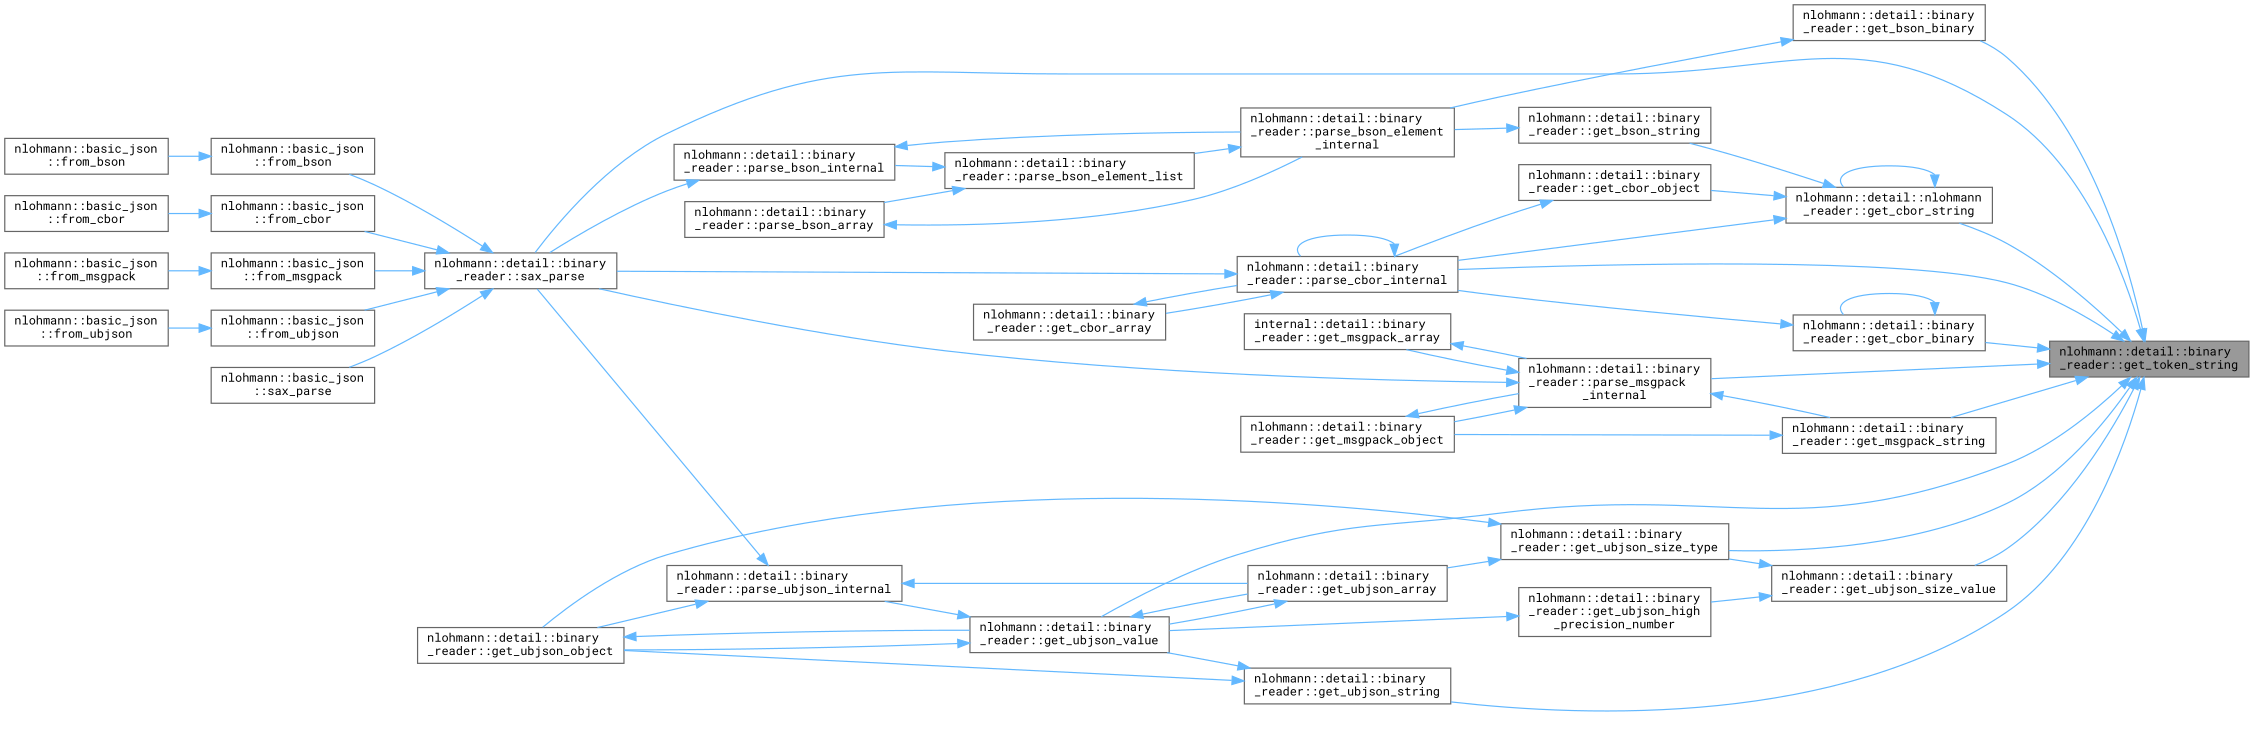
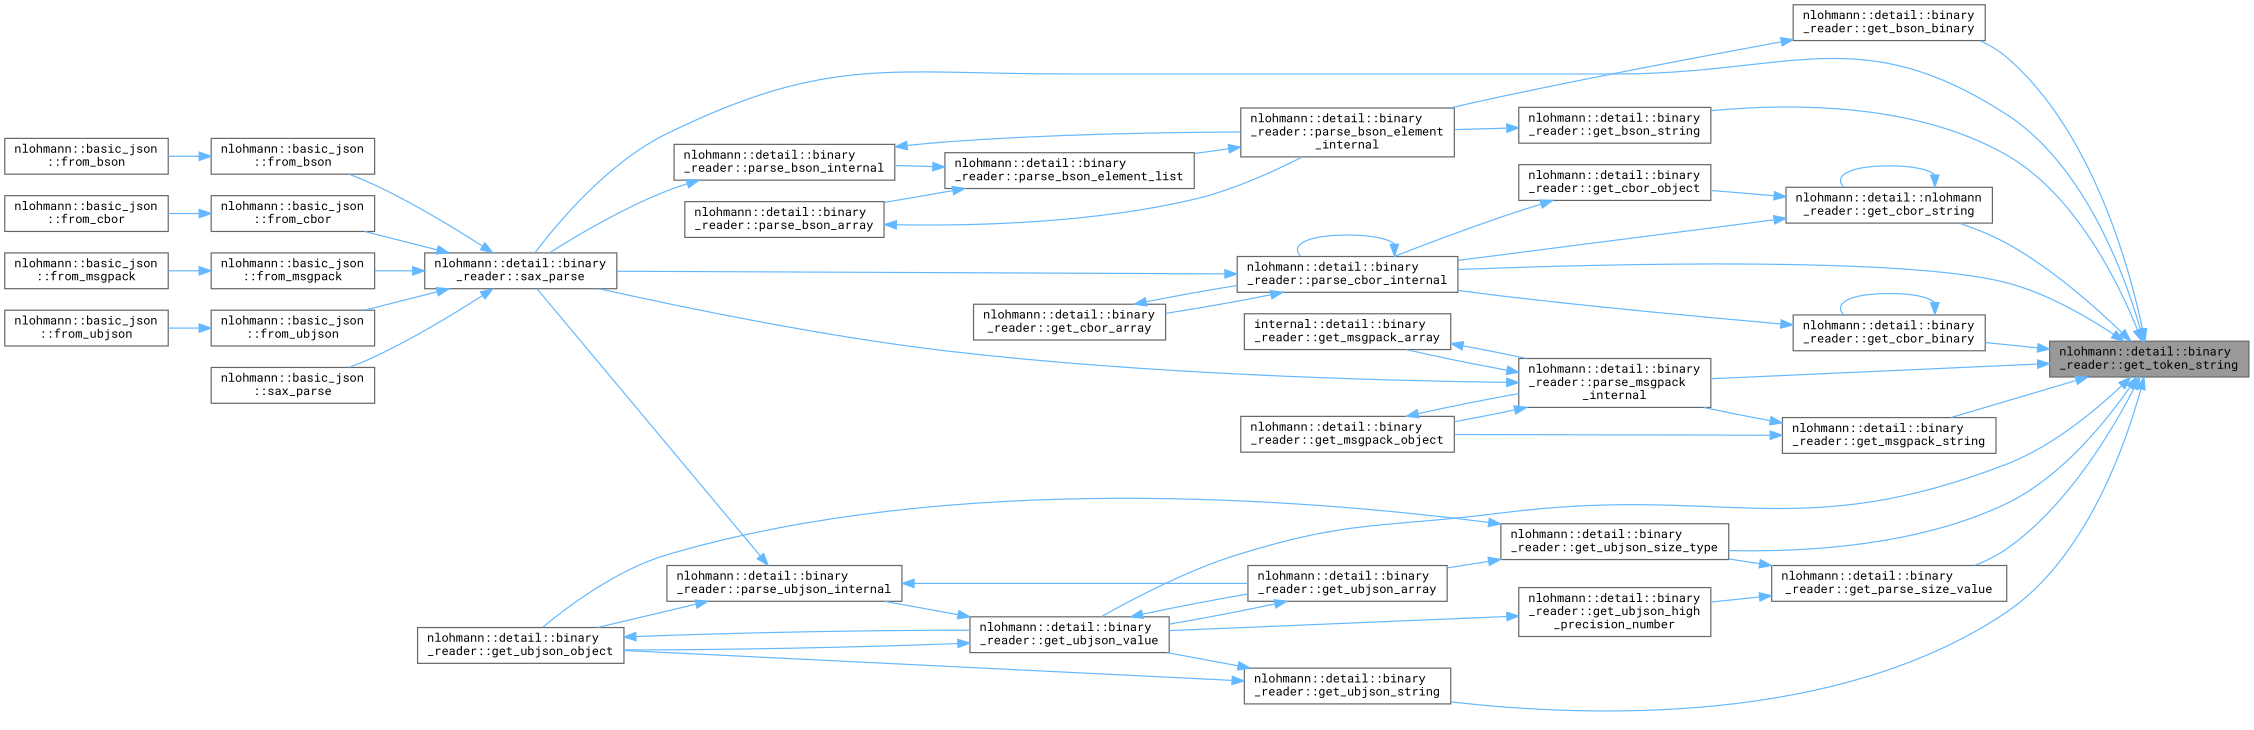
edge "nlohmann::detail::binary _reader::get_bson_string" -> "nlohmann::detail::nlohmann _reader::get_cbor_string": now "nlohmann::detail::binary _reader::get_bson_string" -> "nlohmann::detail::binary _reader::get_token_string"
edge "nlohmann::detail::binary _reader::get_msgpack_string" -> "nlohmann::detail::binary _reader::parse_msgpack _internal": reversed
node "nlohmann::detail::binary _reader::get_ubjson_size_value": label "nlohmann::detail::binary _reader::get_ubjson_size_value" -> "nlohmann::detail::binary _reader::get_parse_size_value"
